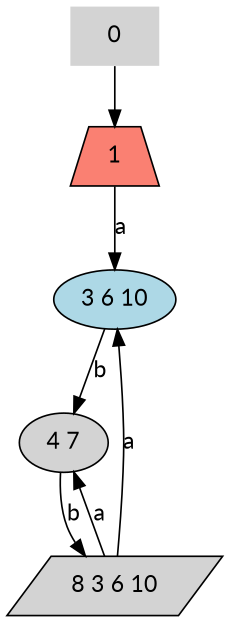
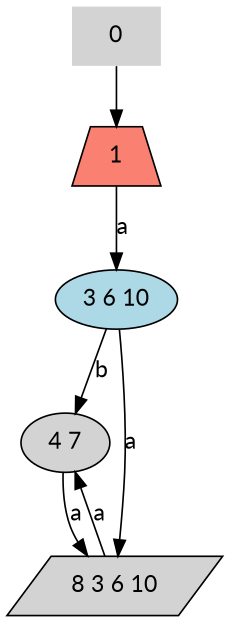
edge "8 3 6 10" -> "3 6 10": reversed
edge "4 7" -> "8 3 6 10": label "b" -> "a"
